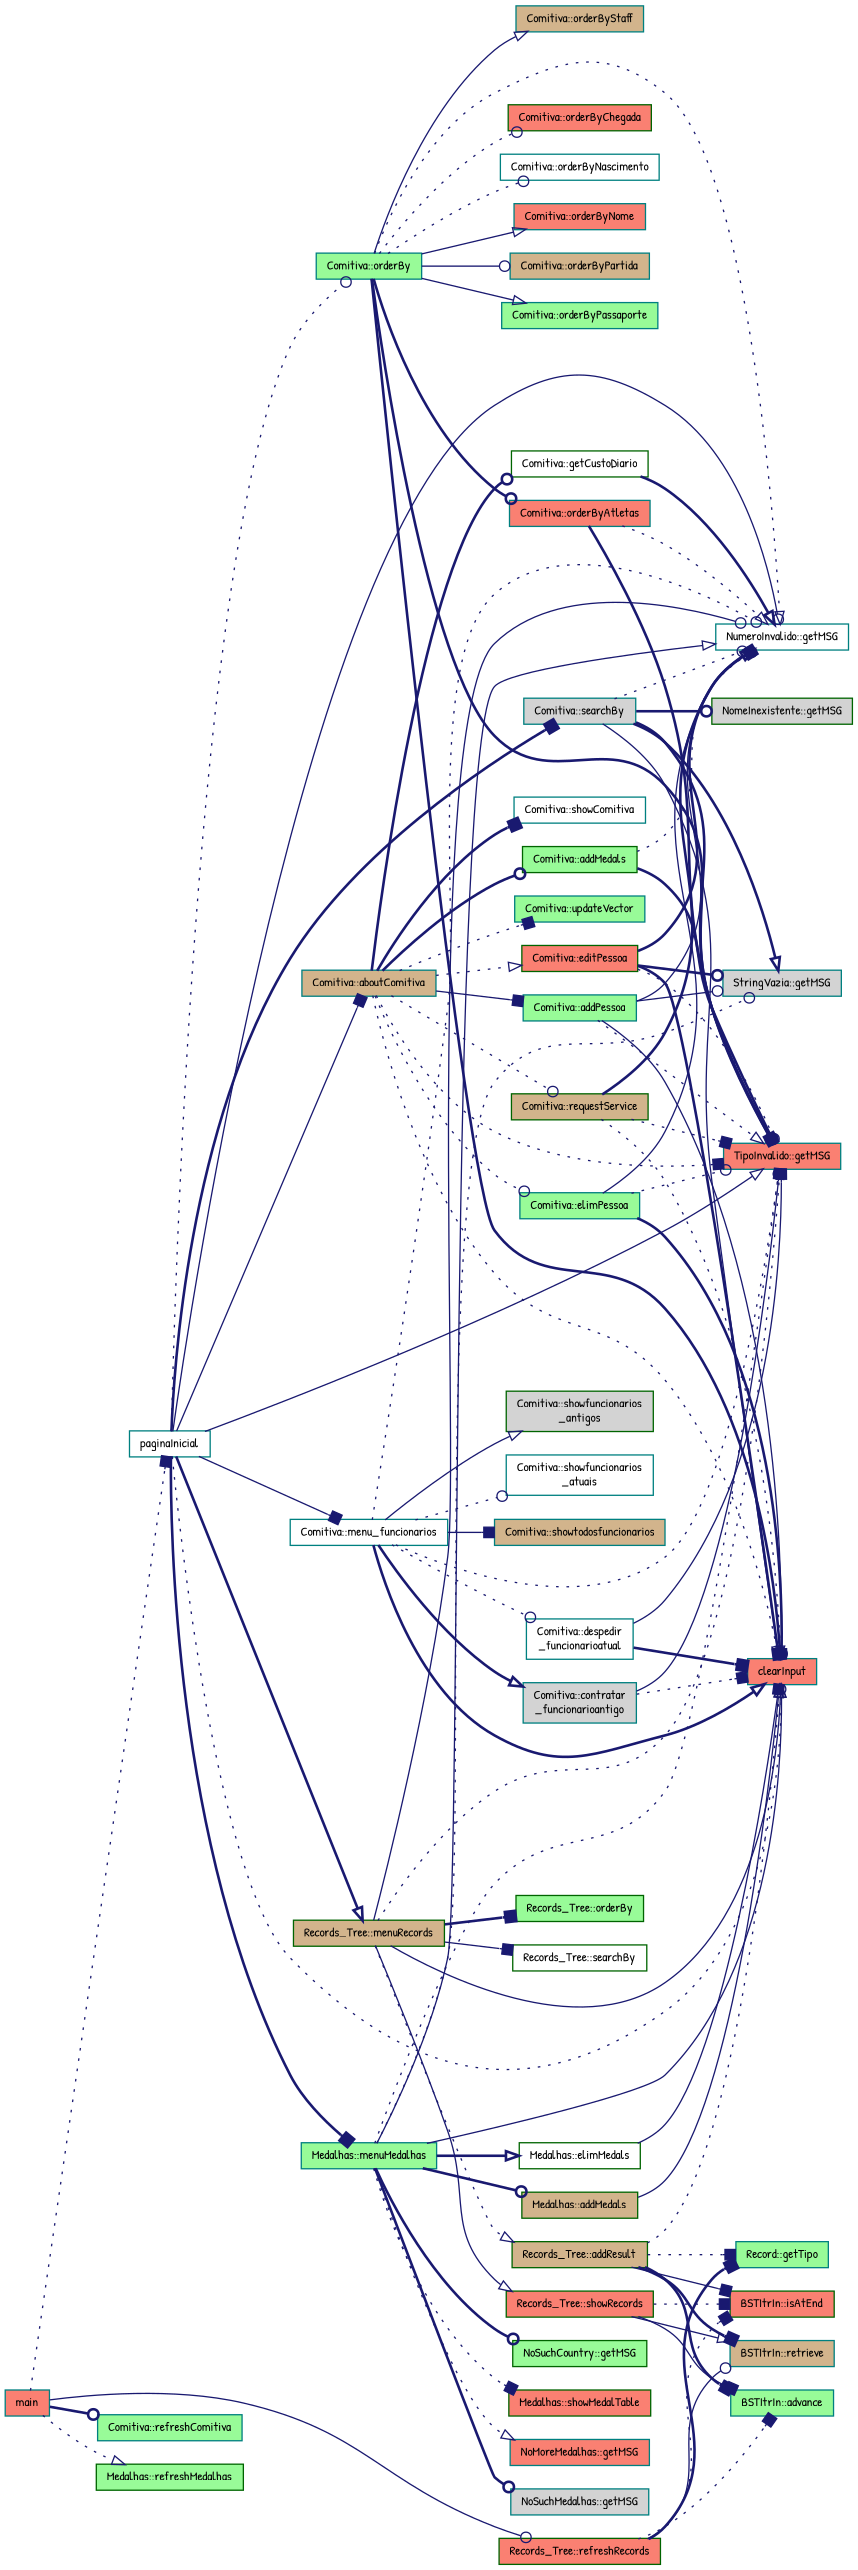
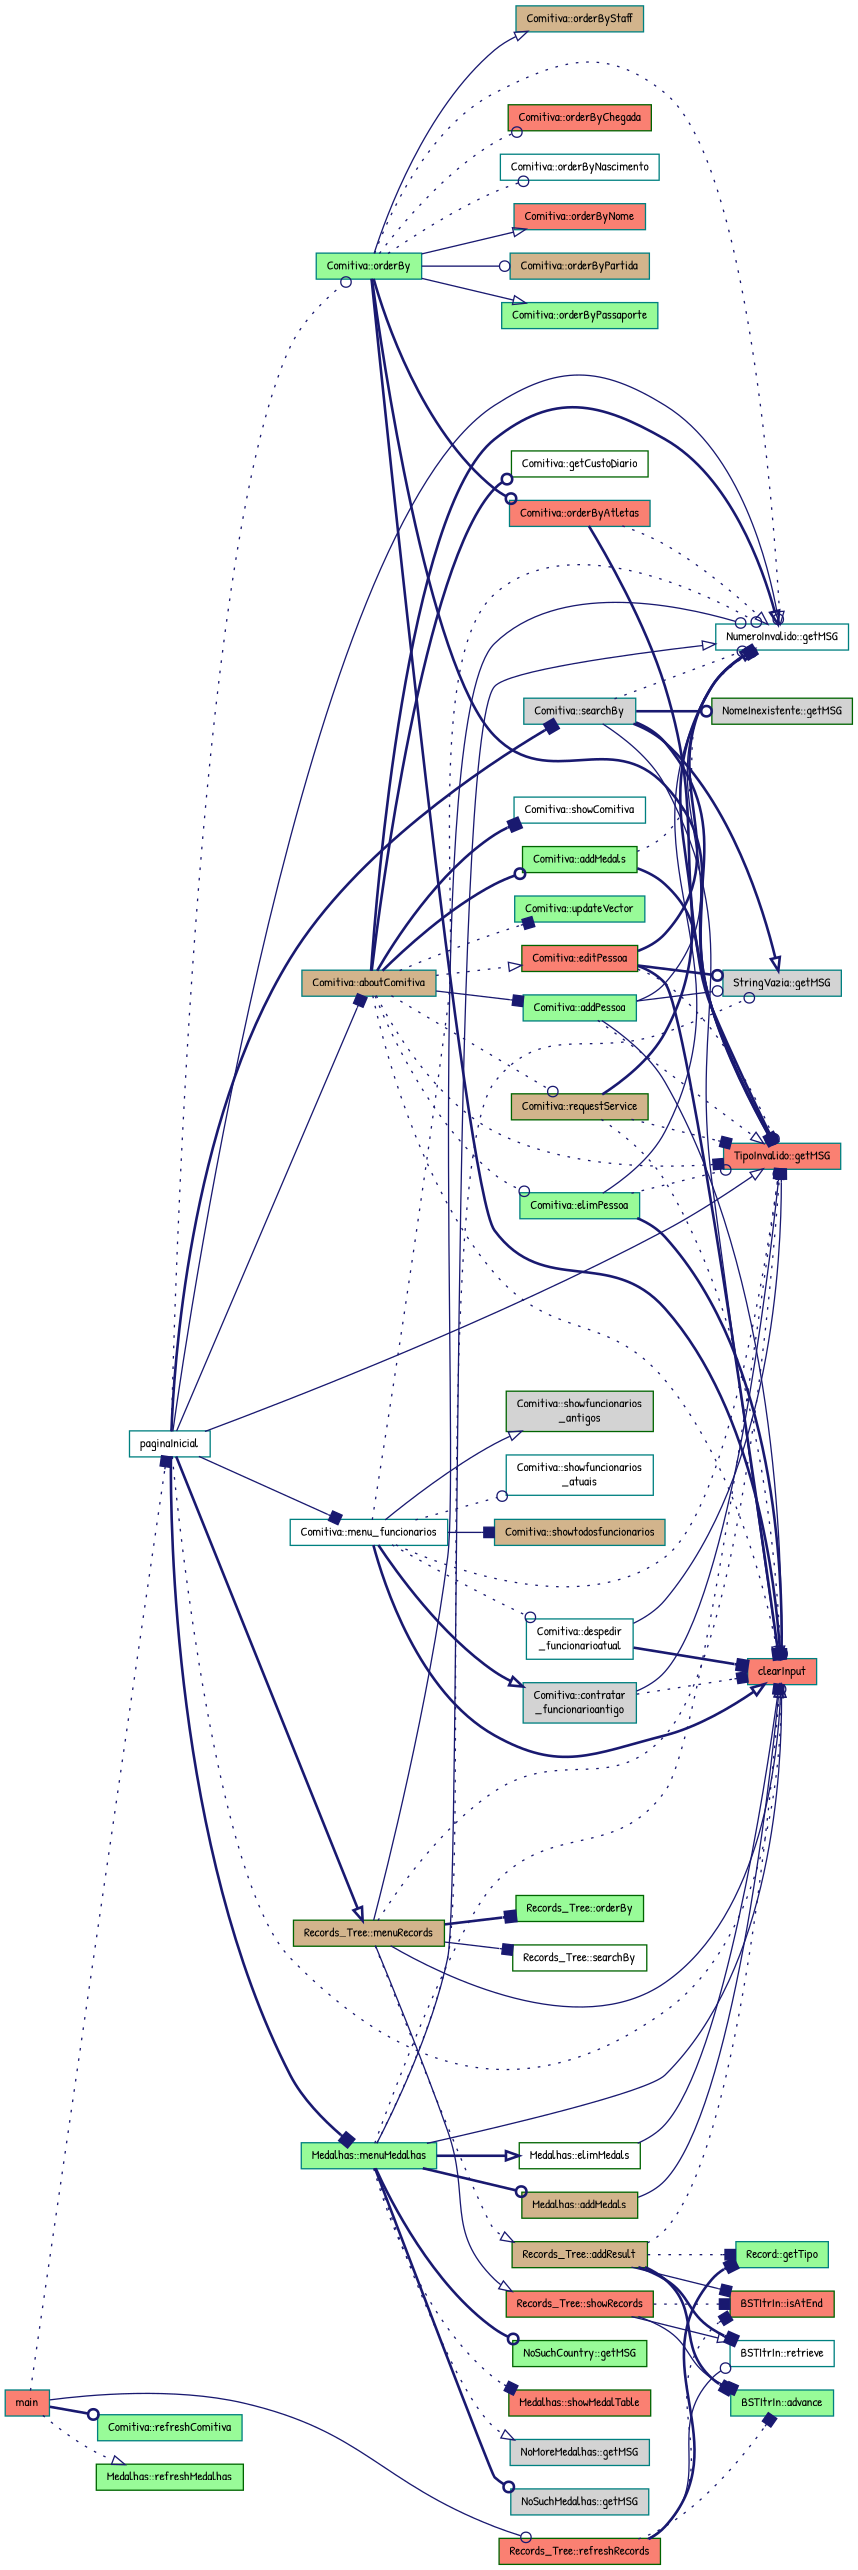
edge "Comitiva::getCustoDiario" -> "NumeroInvalido::getMSG": now "Comitiva::aboutComitiva" -> "NumeroInvalido::getMSG"
node "BSTItrIn::retrieve": fillcolor tan -> white
node "NoMoreMedalhas::getMSG": fillcolor salmon -> lightgrey
